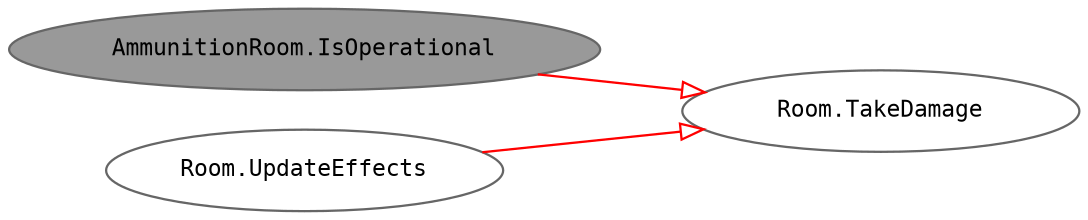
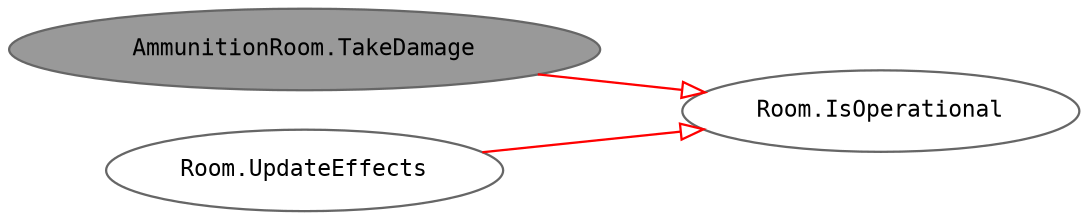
node "AmmunitionRoom.IsOperational": label "AmmunitionRoom.IsOperational" -> "AmmunitionRoom.TakeDamage"
node "Room.TakeDamage": label "Room.TakeDamage" -> "Room.IsOperational"
